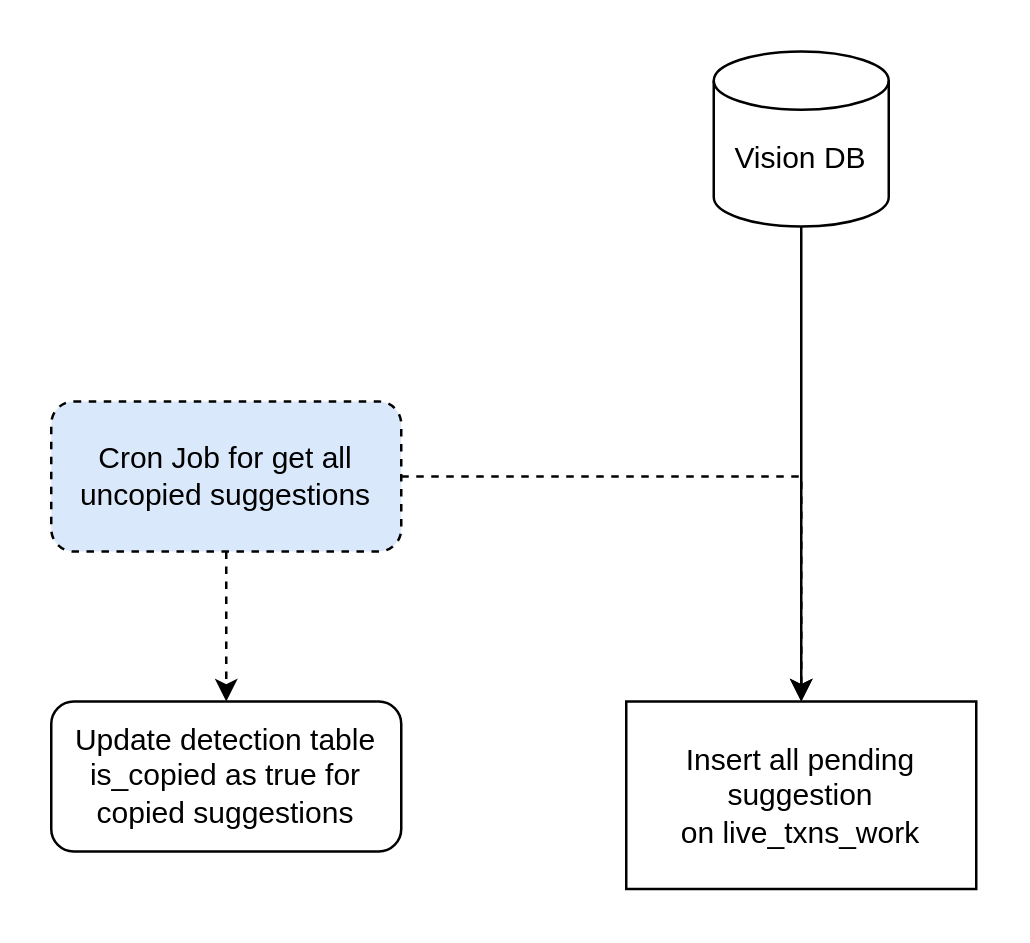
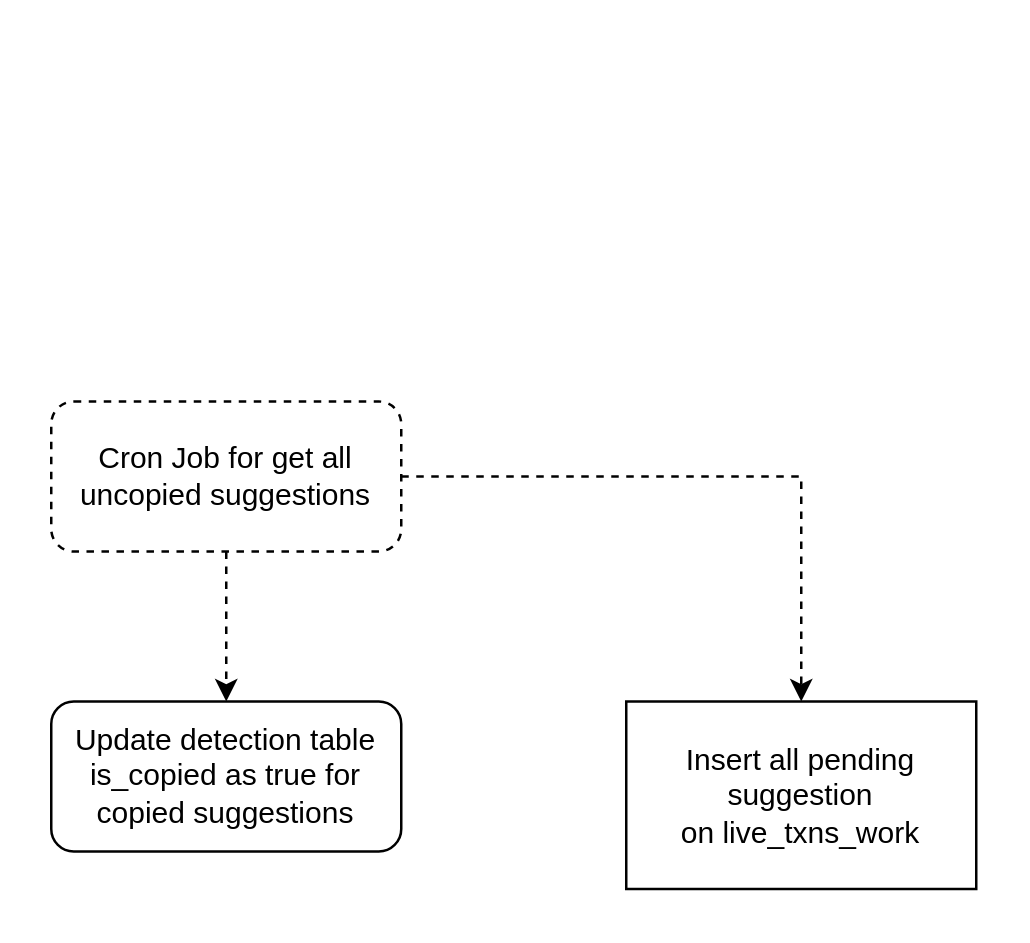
node "Vision DB": removed
edge "Vision DB" -> "Insert all pending suggestion on live_txns_work": removed
node "Cron Job for get all uncopied suggestions": fillcolor #dae8fc -> #ffffff
